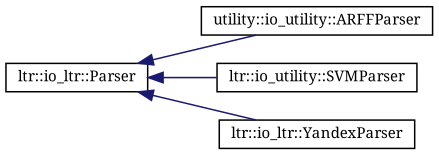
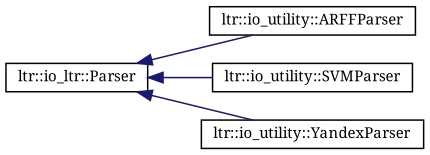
node "utility::io_utility::ARFFParser": label "utility::io_utility::ARFFParser" -> "ltr::io_utility::ARFFParser"
node "ltr::io_ltr::YandexParser": label "ltr::io_ltr::YandexParser" -> "ltr::io_utility::YandexParser"
